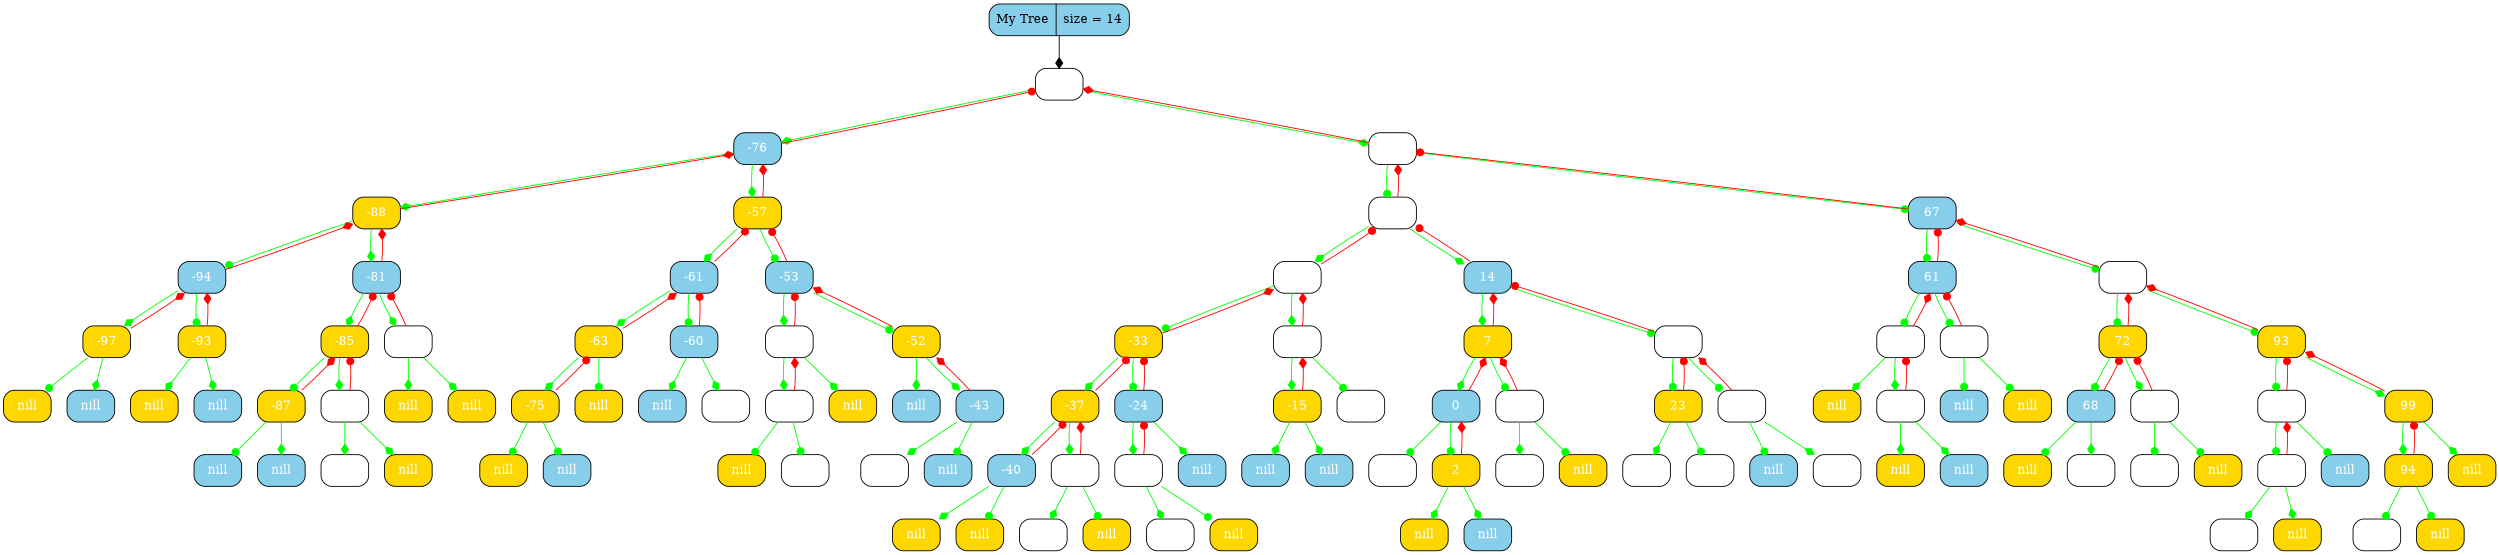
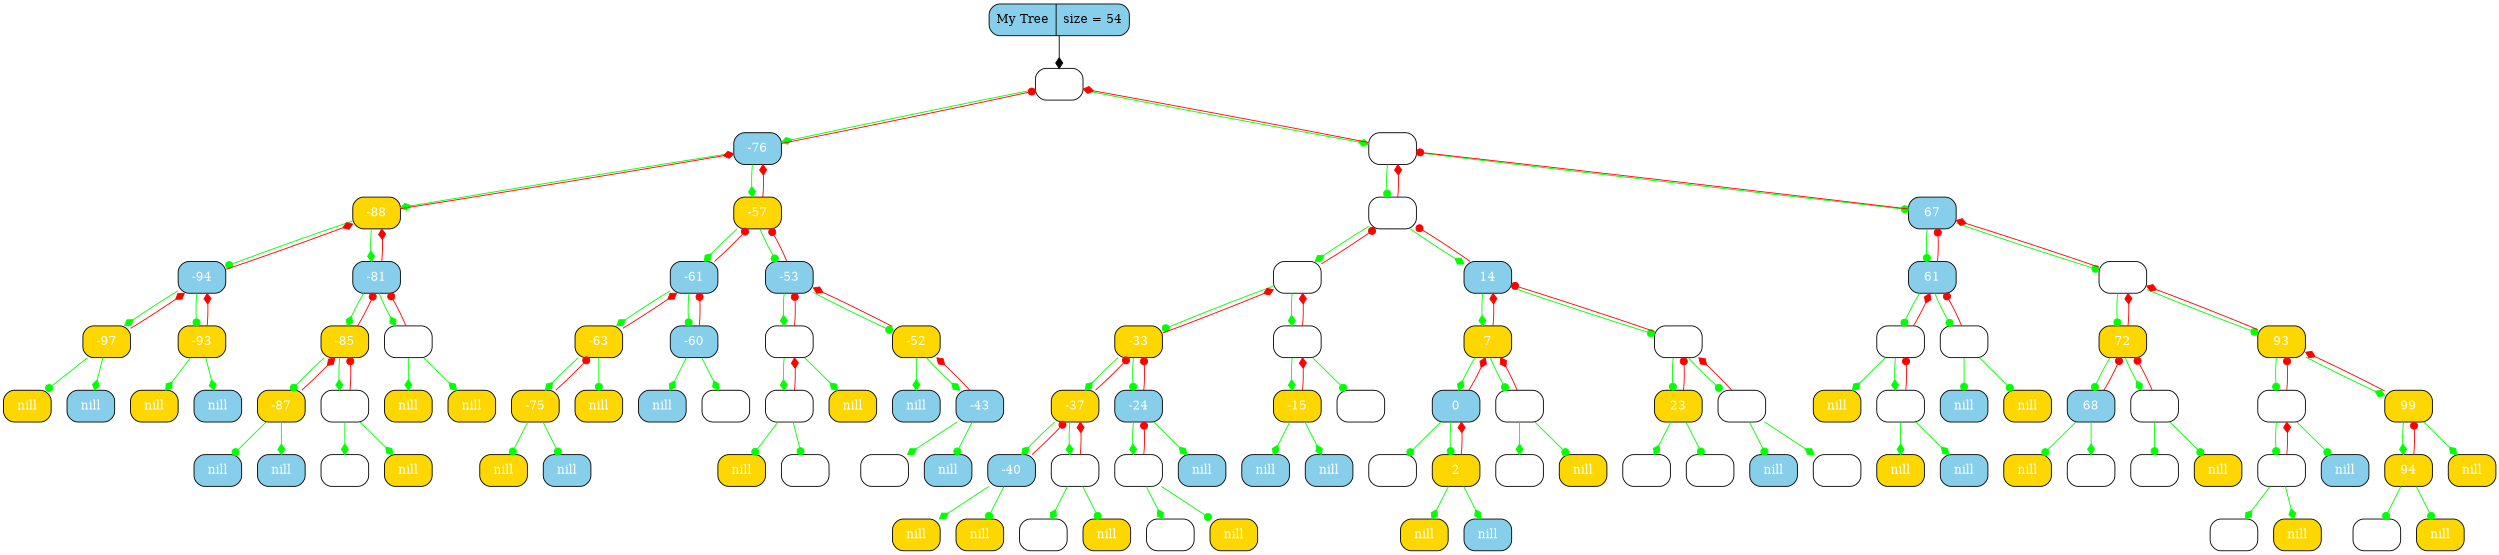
node "My Tree": text "size = 14" -> "size = 54"
